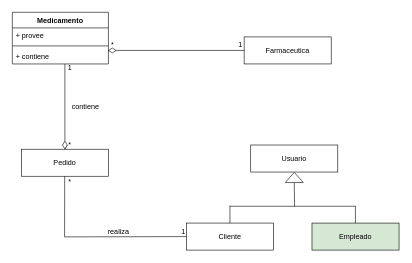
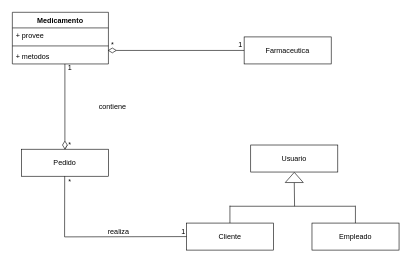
node "+ contiene": label "+ contiene" -> "+ metodos"
node "contiene": moved (86, 107) -> (113, 107)
node "Empleado": fillcolor #d5e8d4 -> #ffffff
